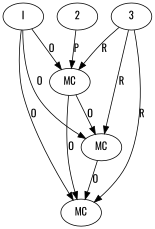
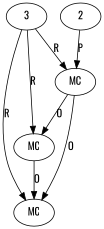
node "I": removed
